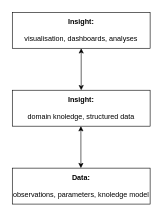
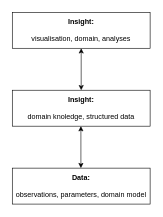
node "Insight: visualisation, dashboards, analyses": label "Insight: visualisation, dashboards, analyses" -> "Insight: visualisation, domain, analyses"
node "Data: observations, parameters, knoledge model": label "Data: observations, parameters, knoledge model" -> "Data: observations, parameters, domain model"
